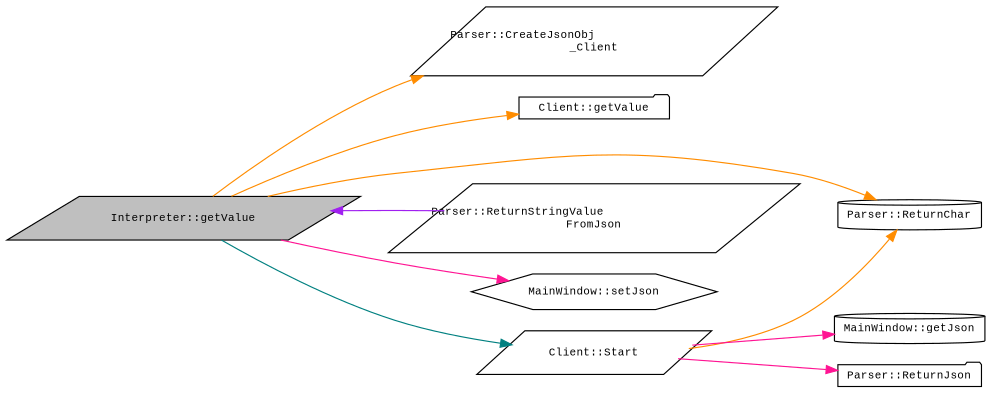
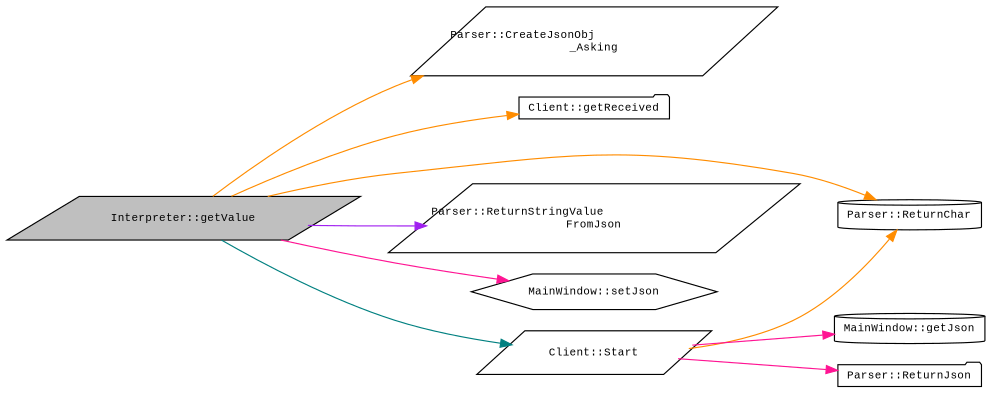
node "Parser::CreateJsonObj _Client": label "Parser::CreateJsonObj _Client" -> "Parser::CreateJsonObj _Asking"
node "Client::getValue": label "Client::getValue" -> "Client::getReceived"
edge "Parser::ReturnStringValue FromJson" -> "Interpreter::getValue": reversed
